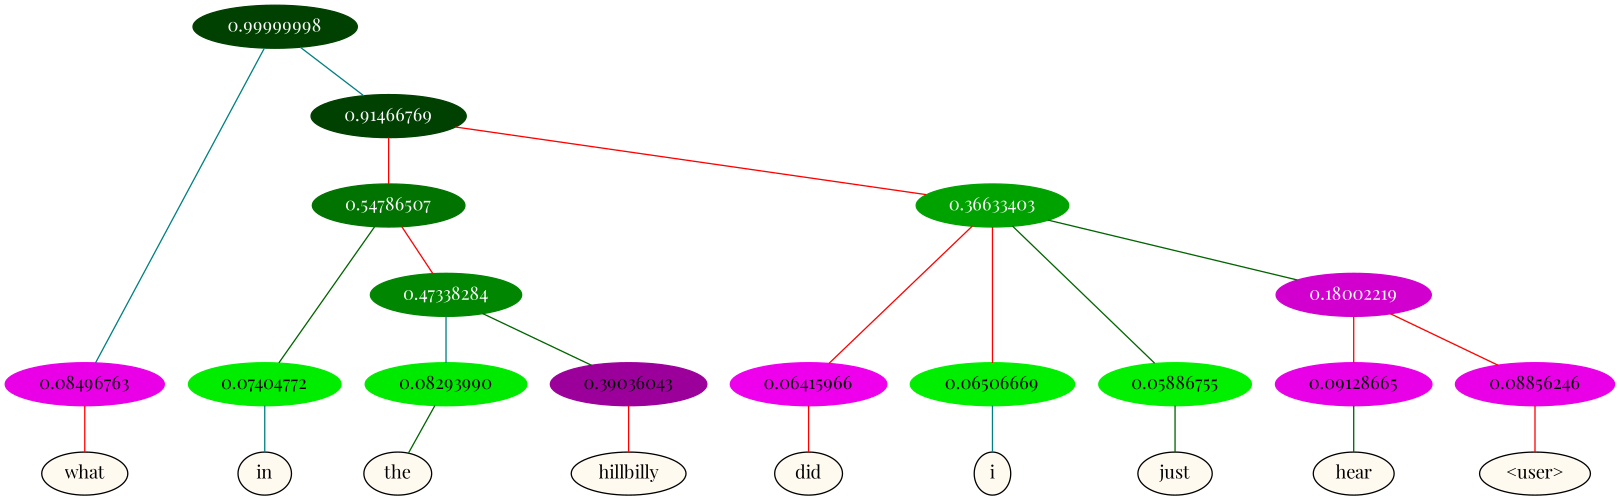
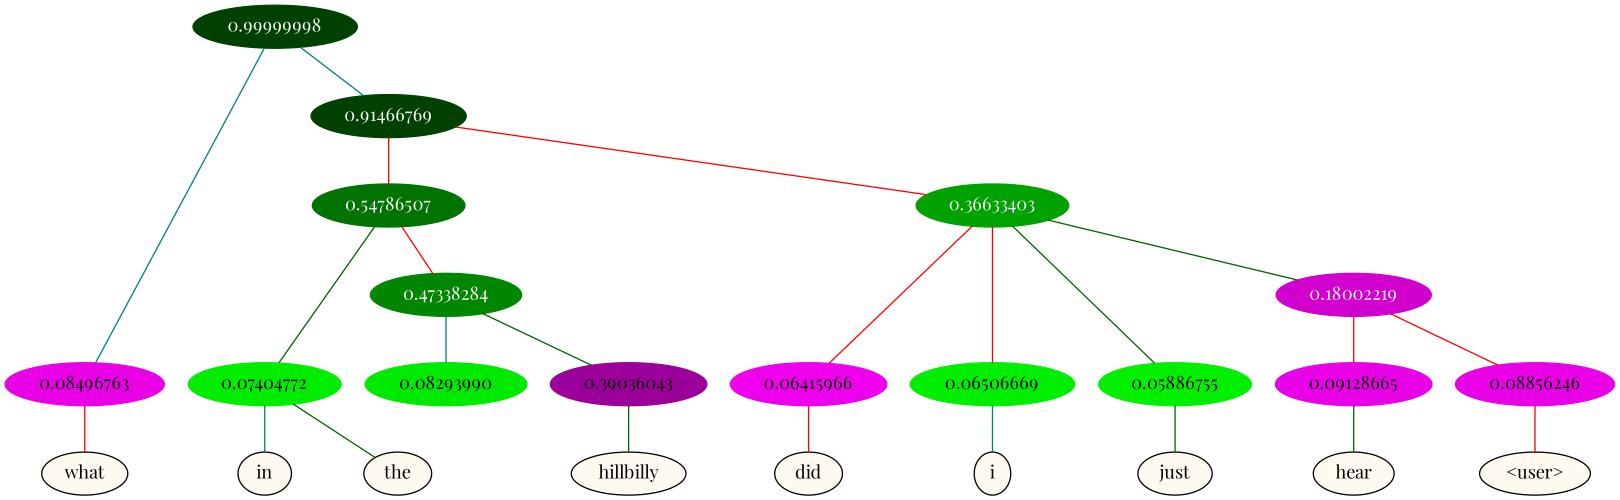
edge "0.08293990" -- "the": now "0.07404772" -- "the"
edge "0.39036043" -- "hillbilly": color red -> darkgreen
